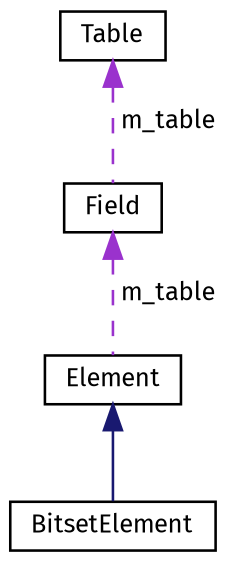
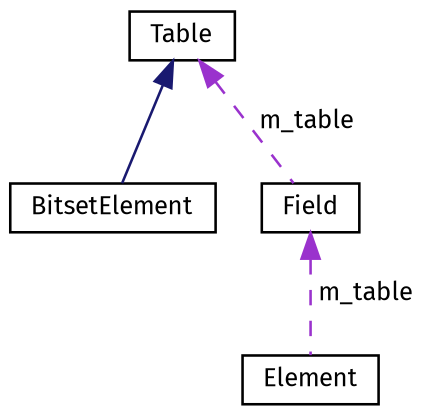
edge "BitsetElement" -> "Element": now "BitsetElement" -> "Table"
